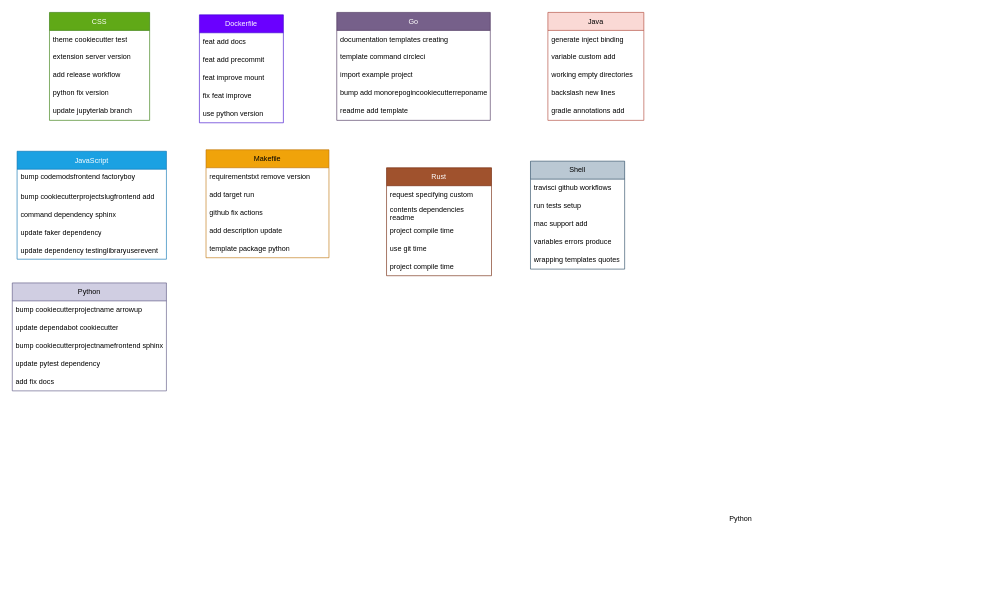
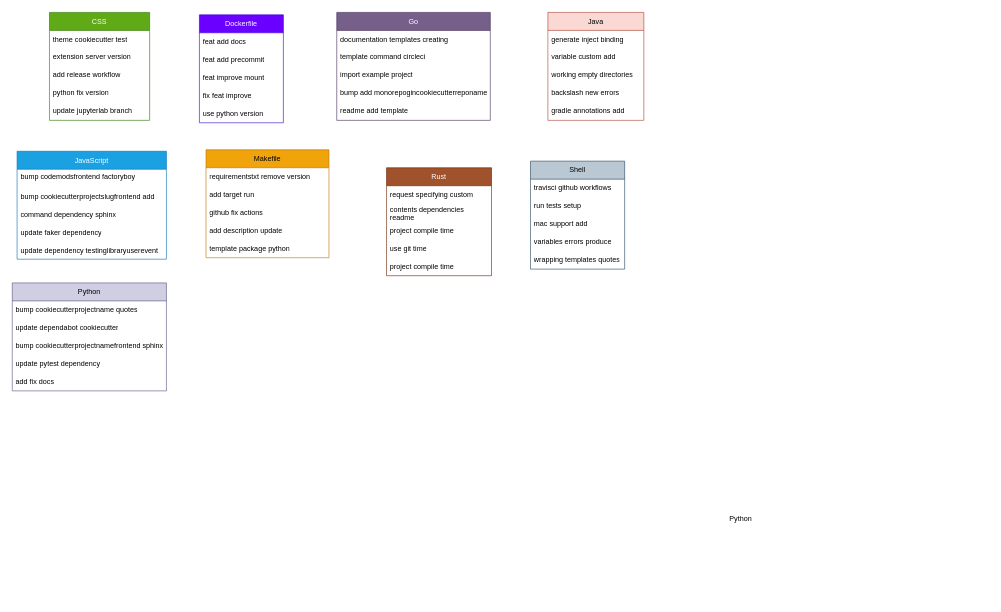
node "backslash new lines": label "backslash new lines" -> "backslash new errors"
node "bump cookiecutterprojectname arrowup": label "bump cookiecutterprojectname arrowup" -> "bump cookiecutterprojectname quotes"
